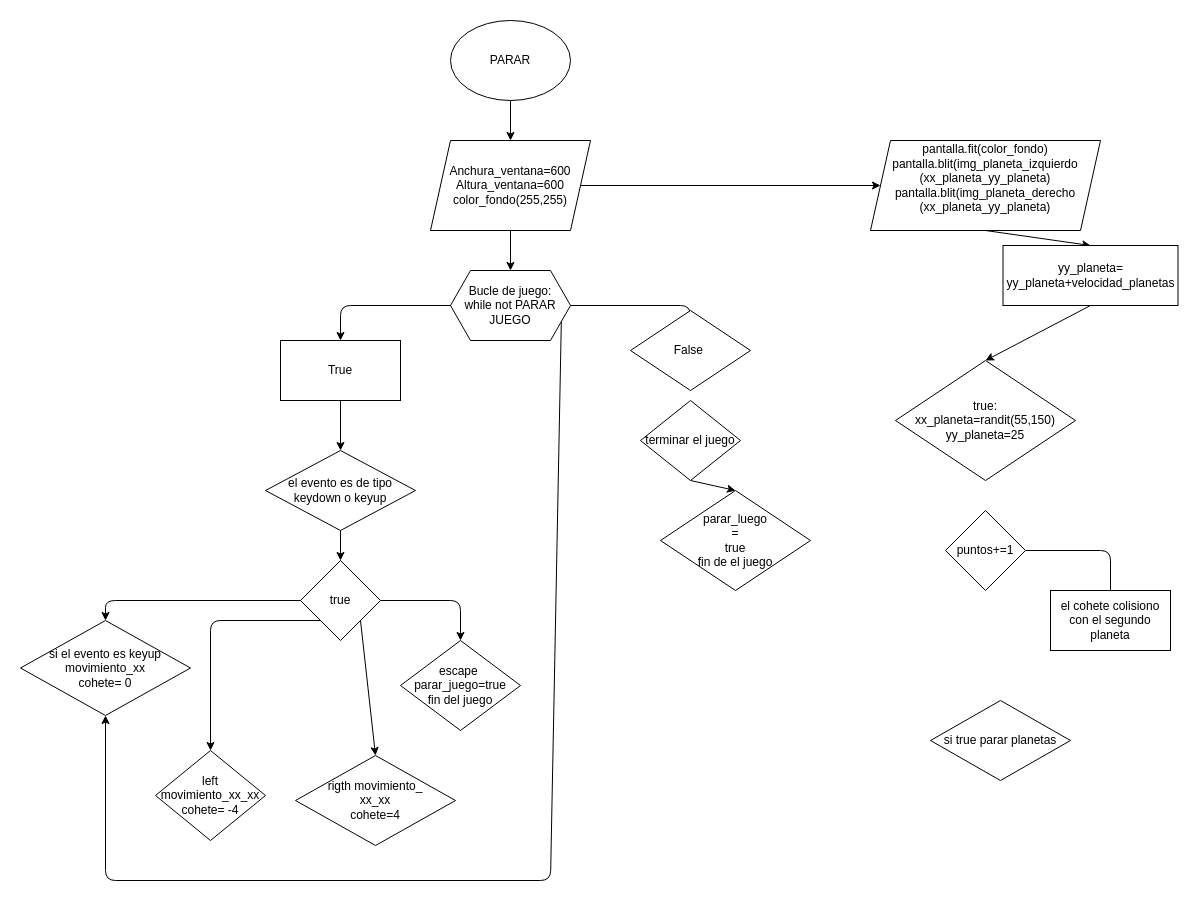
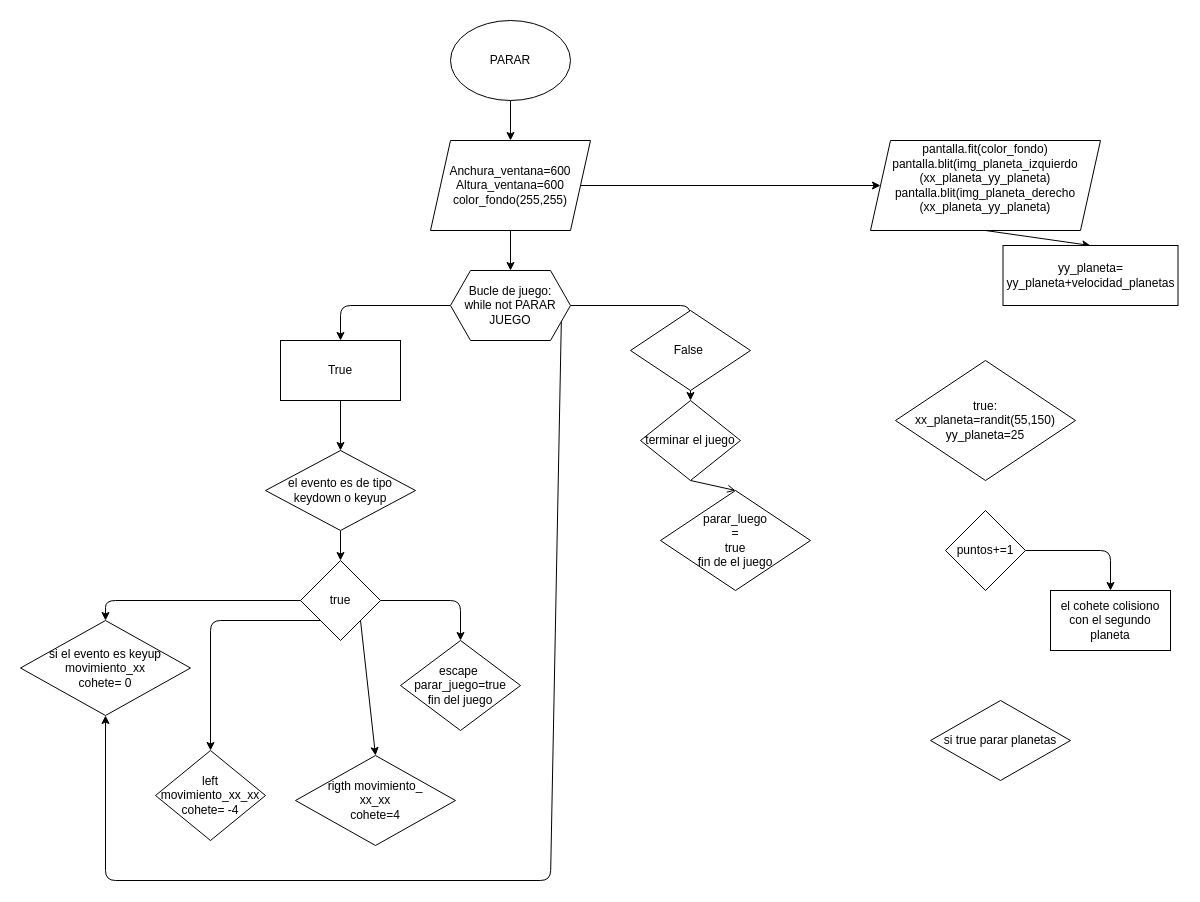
edge "yy_planeta= yy_planeta+velocidad_planetas" -> "true: xx_planeta=randit(55,150) yy_planeta=25": removed
edge "False" -> "terminar el juego": added
edge "terminar el juego" -> "parar_luego = true fin de el juego": arrowhead classic -> open
edge "puntos+=1" -- "el cohete colisiono con el segundo planeta": arrowhead none -> classic
